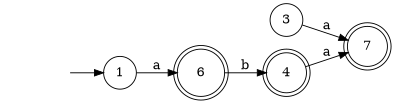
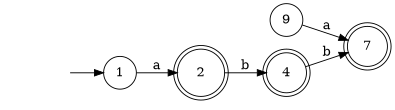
node "3": label "3" -> "9"
edge "4" -> "7": label "a" -> "b"
node "6": label "6" -> "2"
